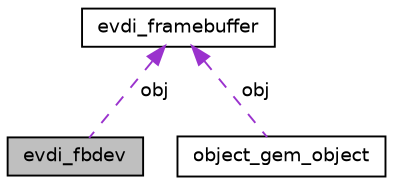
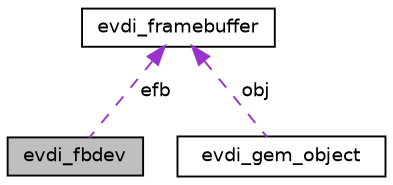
edge "evdi_fbdev" -> "evdi_framebuffer": label " obj" -> " efb"
node "object_gem_object": label "object_gem_object" -> "evdi_gem_object"
